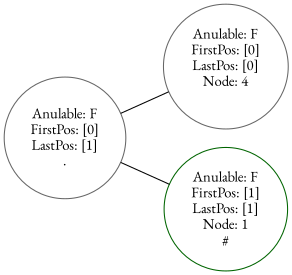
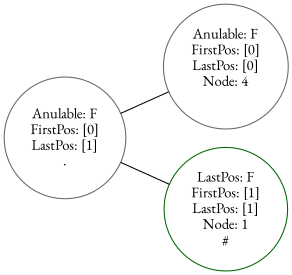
node "Anulable: F FirstPos: [1] LastPos: [1] Node: 1 #": label "Anulable: F FirstPos: [1] LastPos: [1] Node: 1 #" -> "LastPos: F FirstPos: [1] LastPos: [1] Node: 1 #"
